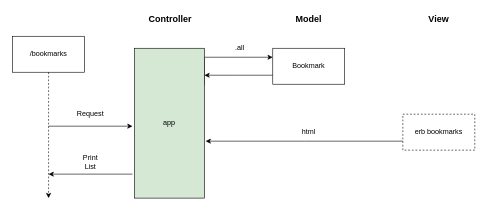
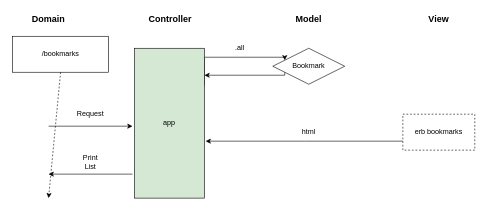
node "Domain": added
node "/bookmarks": size 72x36 -> 96x36
node "Bookmark": shape rectangle -> diamond
